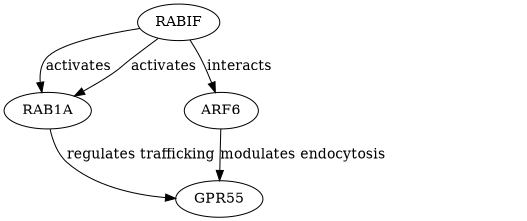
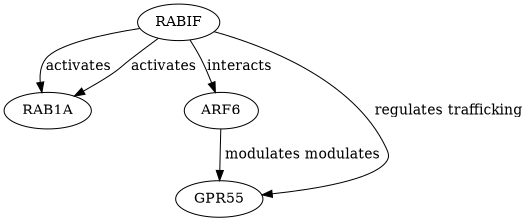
edge "ARF6" -> "GPR55": label "modulates endocytosis" -> "modulates modulates"
edge "RAB1A" -> "GPR55": now "RABIF" -> "GPR55"
